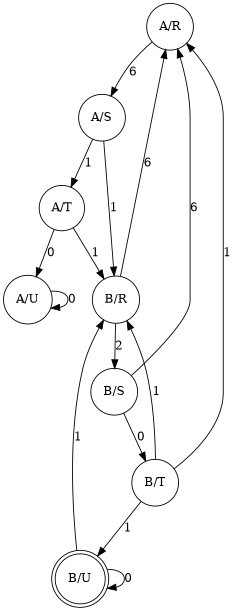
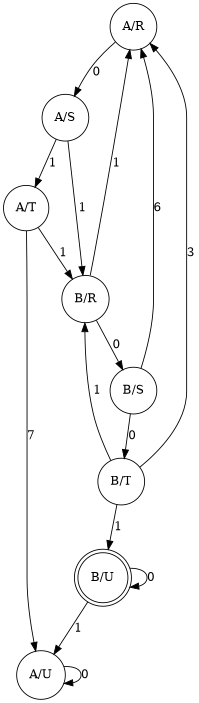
edge "A/R" -> "A/S": label "6" -> "0"
edge "B/R" -> "A/R": label "6" -> "1"
edge "A/T" -> "A/U": label "0" -> "7"
edge "B/T" -> "A/R": label "1" -> "3"
edge "B/R" -> "B/S": label "2" -> "0"
edge "B/U" -> "B/R": now "B/U" -> "A/U"
